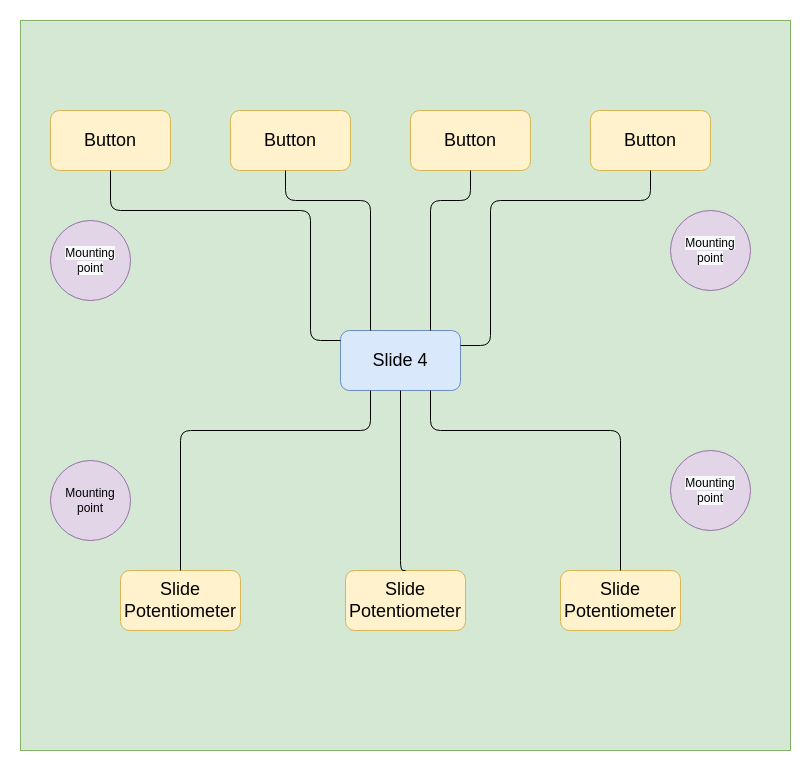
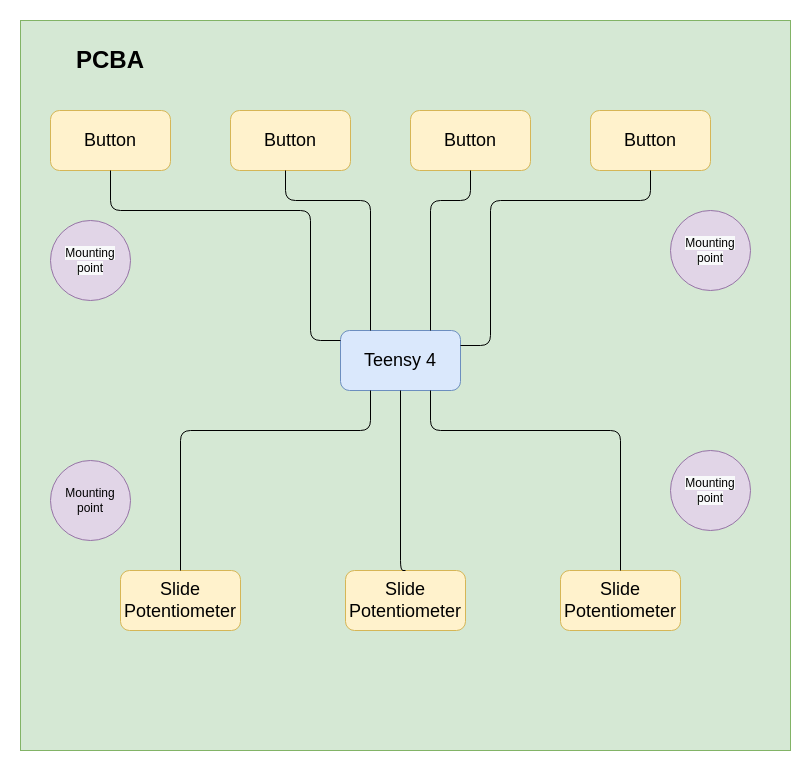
node "PCBA": added
node "Slide 4": label "Slide 4" -> "Teensy 4"
